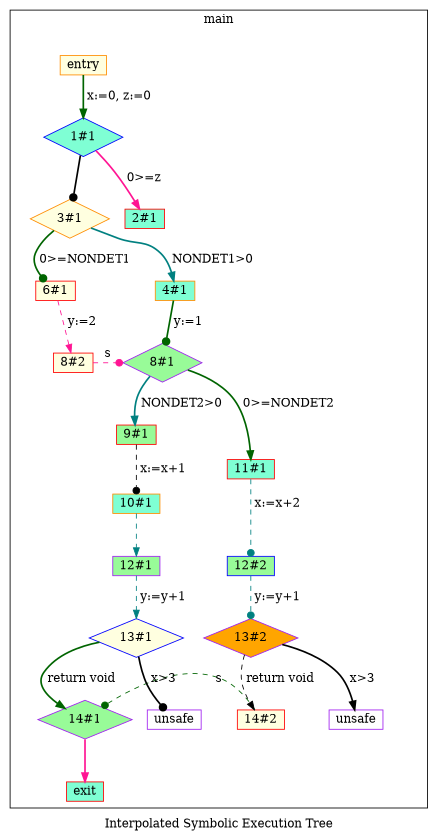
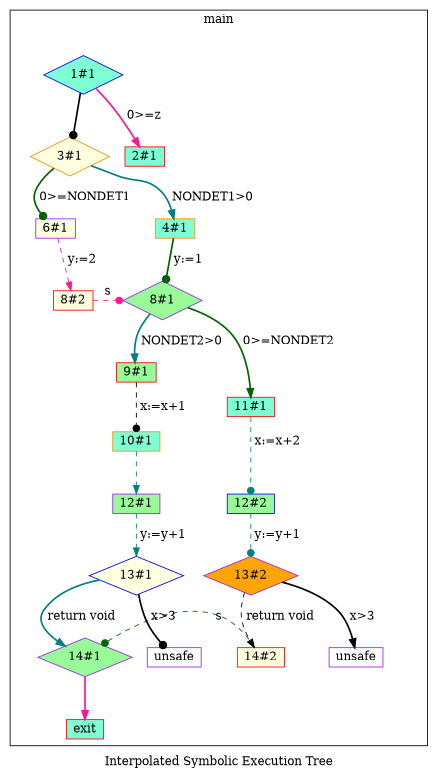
node "entry": removed
node "6#1": color red -> purple
edge "13#1" -> "14#1": color darkgreen -> teal
